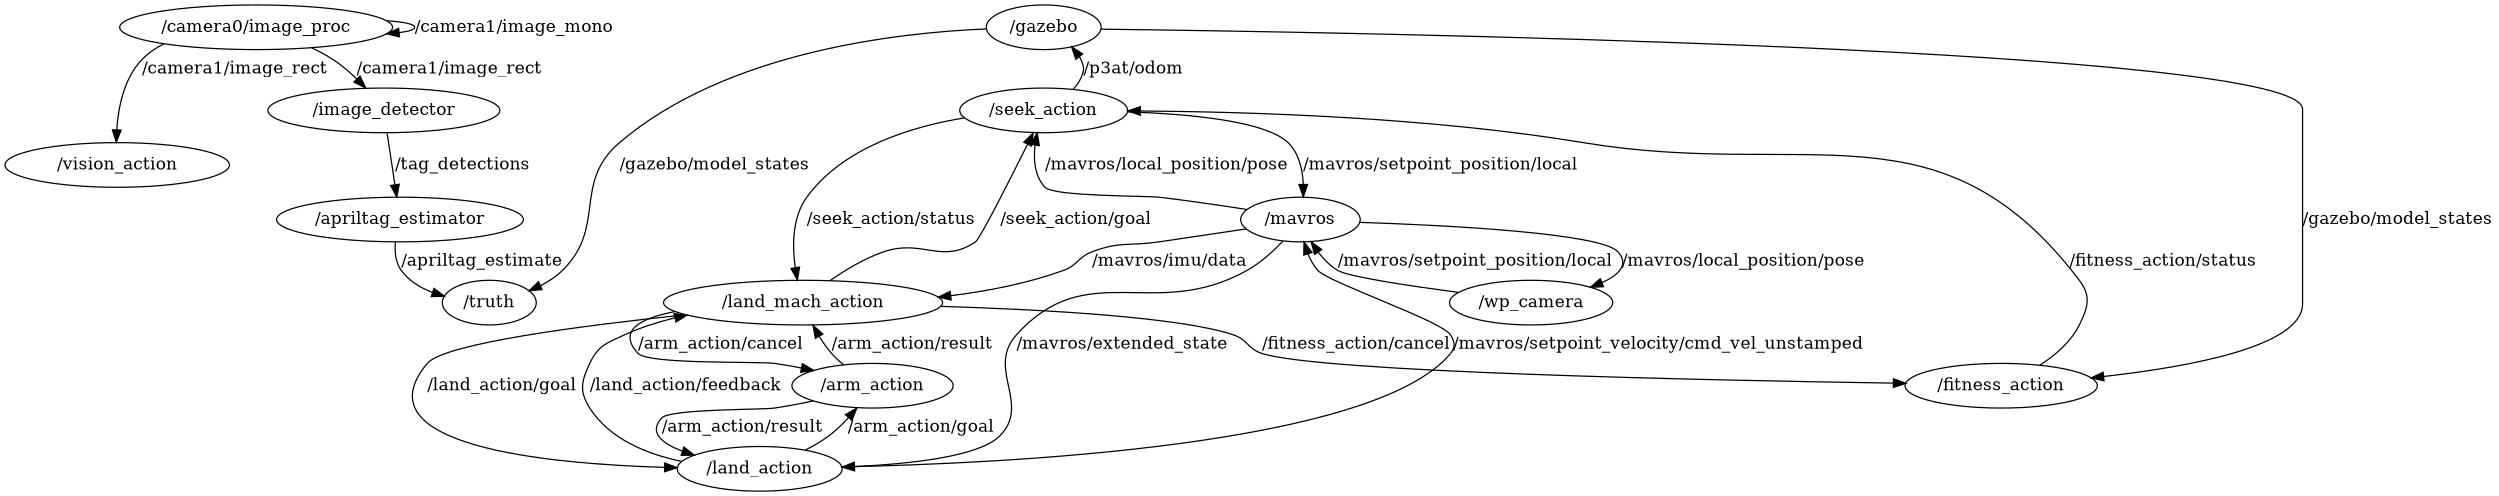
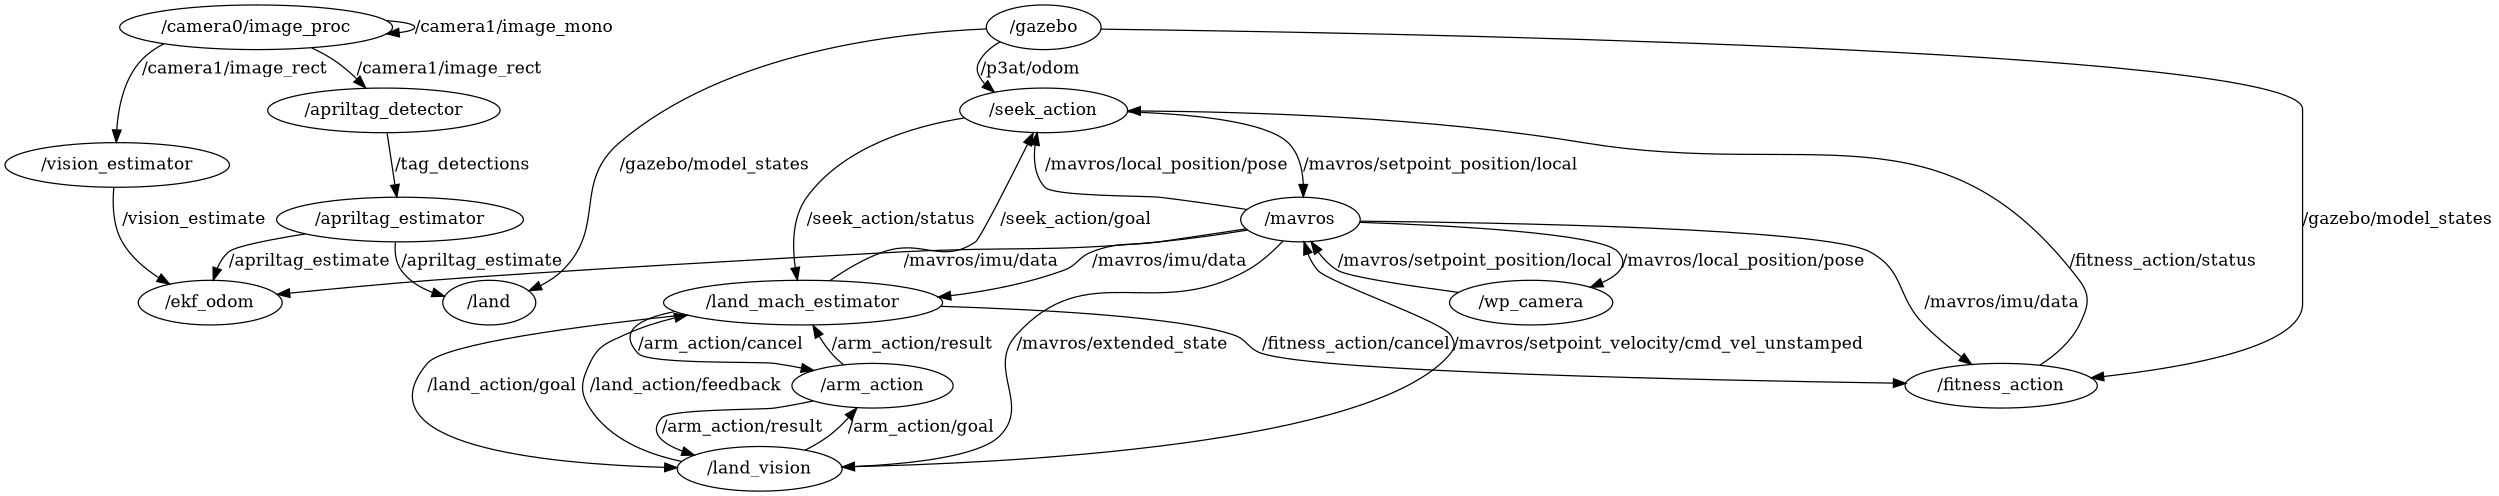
edge "/seek_action" -> "/gazebo": reversed
node "/image_detector": label "/image_detector" -> "/apriltag_detector"
node "/vision_action": label "/vision_action" -> "/vision_estimator"
edge "/mavros" -> "/fitness_action": added, label "/mavros/imu/data"
node "/ekf_odom": added
node "/truth": label "/truth" -> "/land"
node "/land_mach_action": label "/land_mach_action" -> "/land_mach_estimator"
node "/land_action": label "/land_action" -> "/land_vision"
